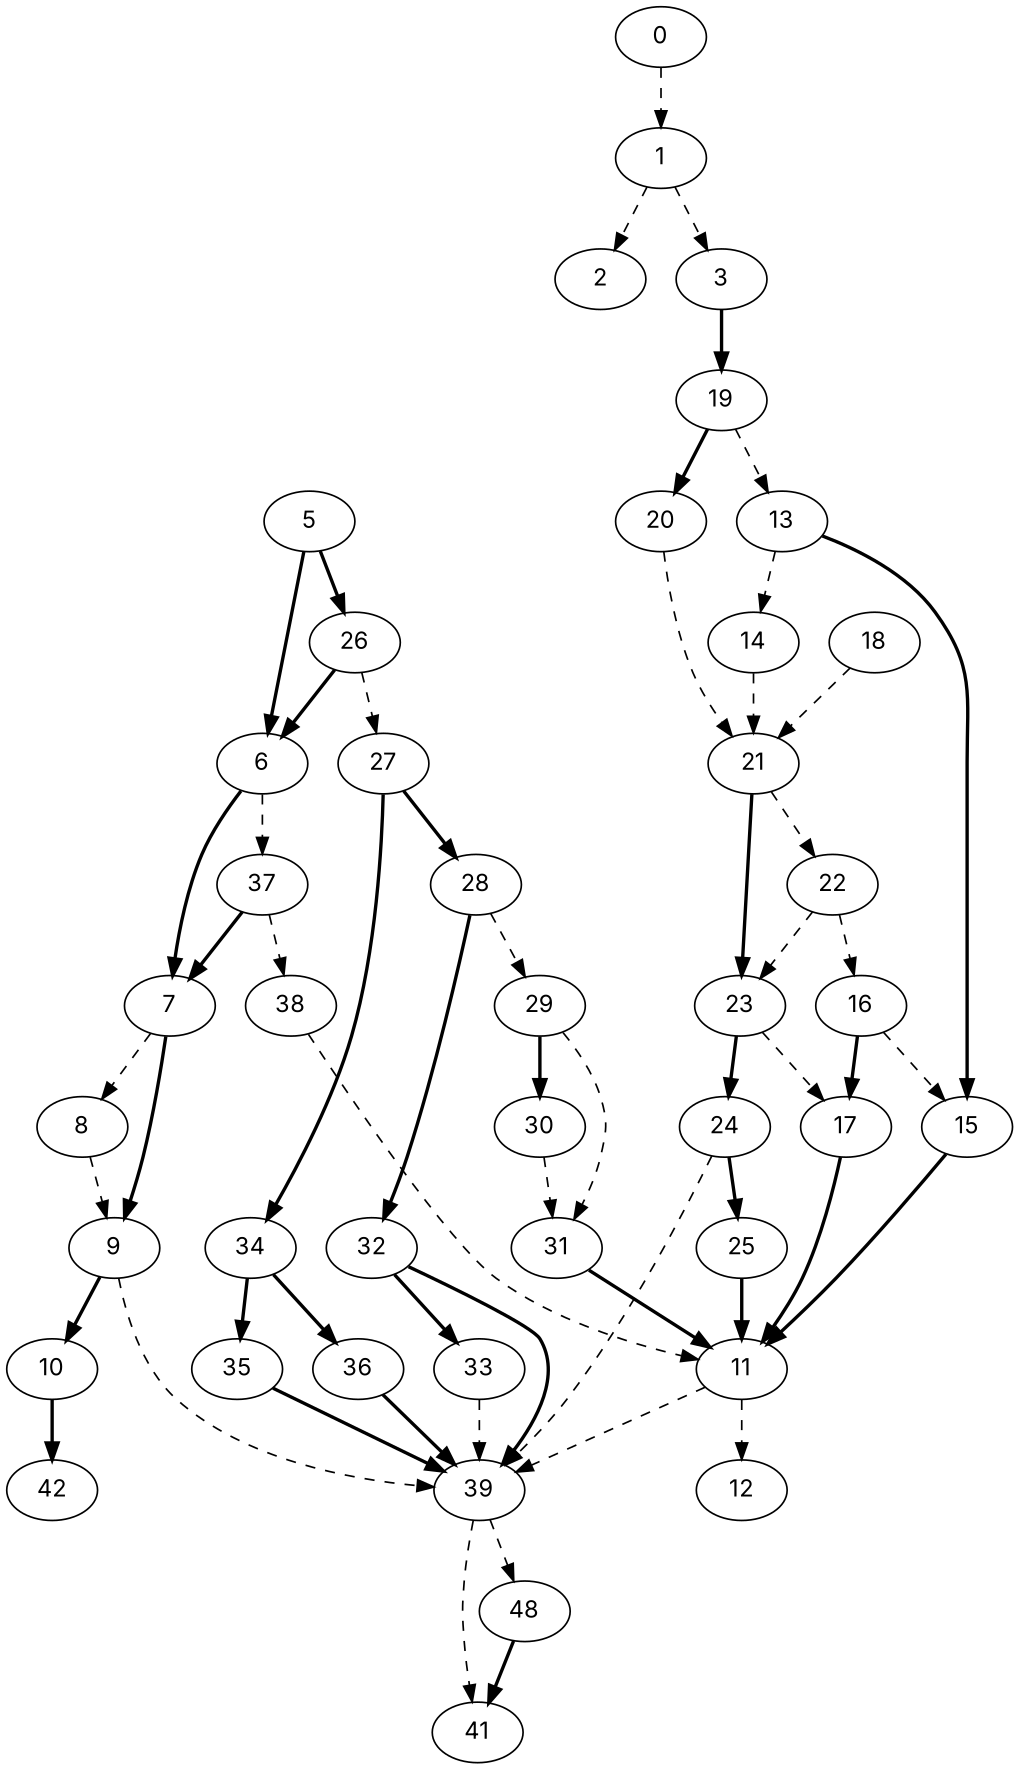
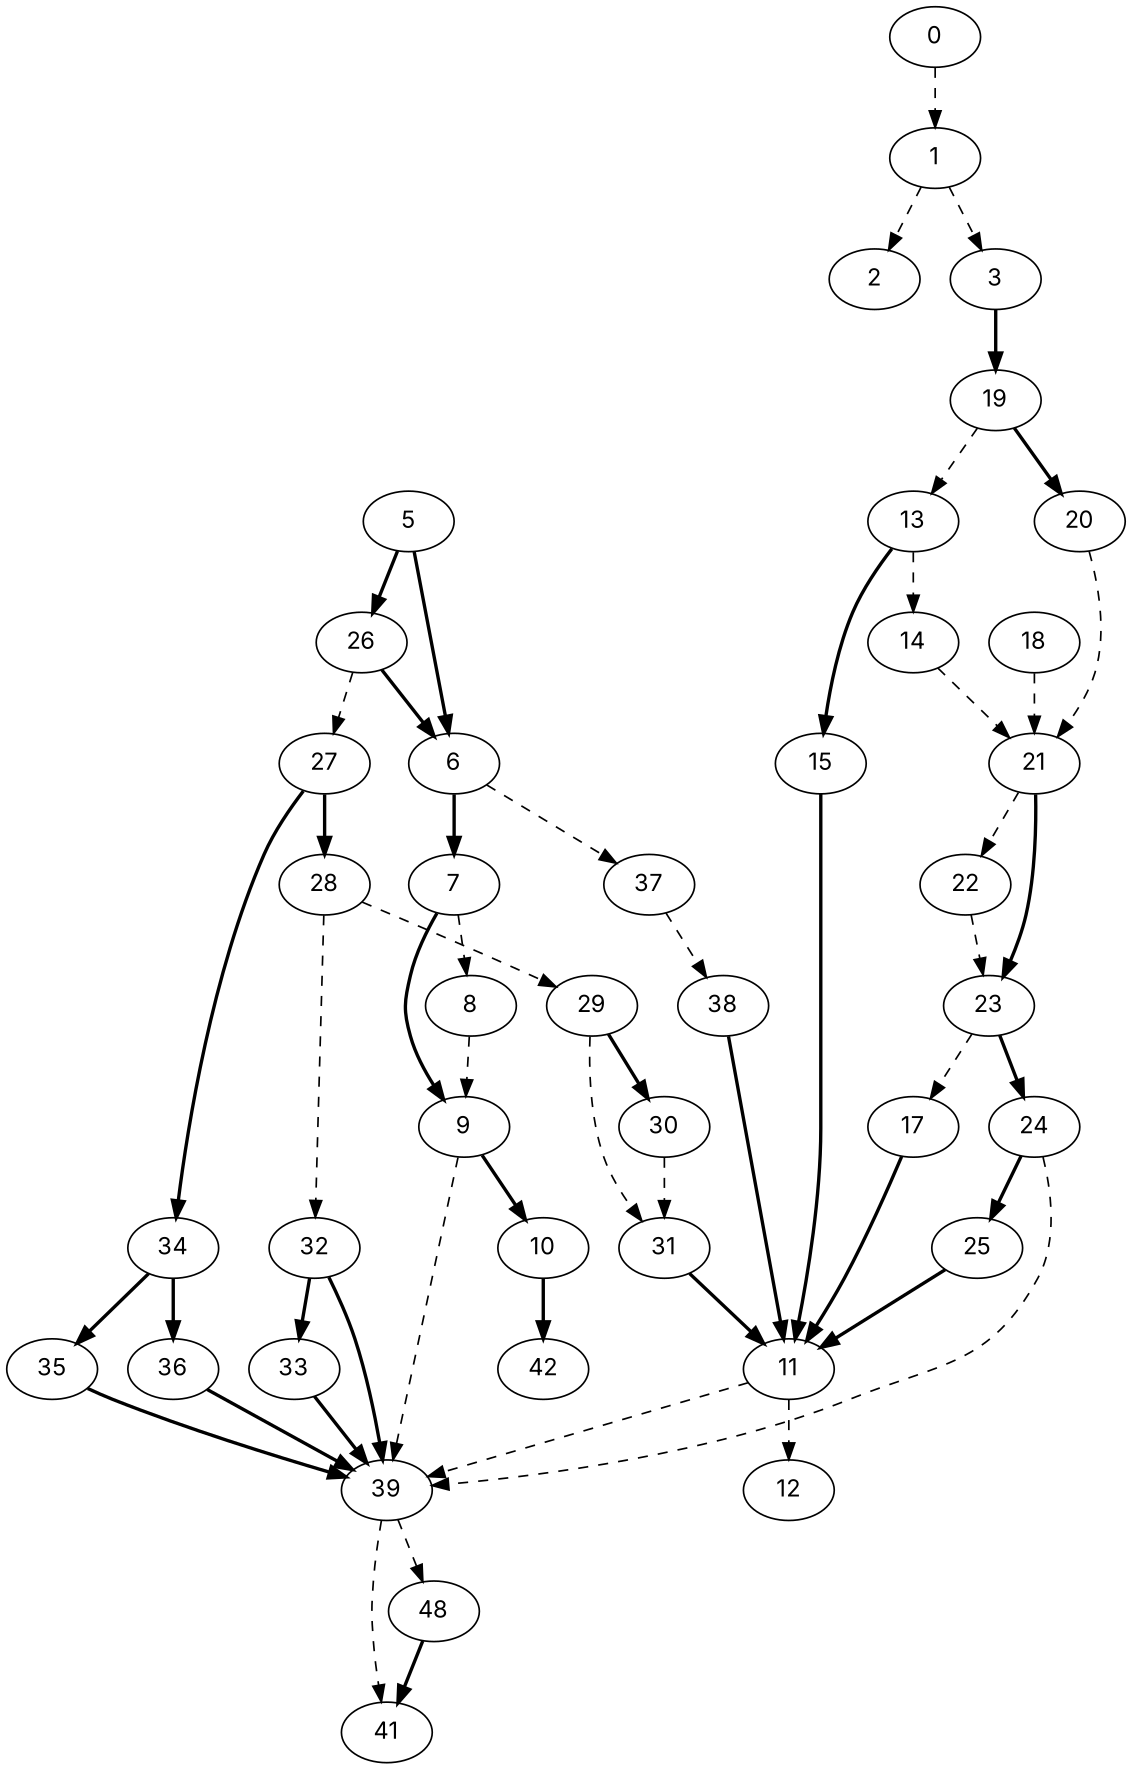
edge "37" -> "7": removed
node "16": removed
edge "28" -> "32": style bold -> dashed
edge "38" -> "11": style dashed -> bold
edge "33" -> "39": style dashed -> bold
